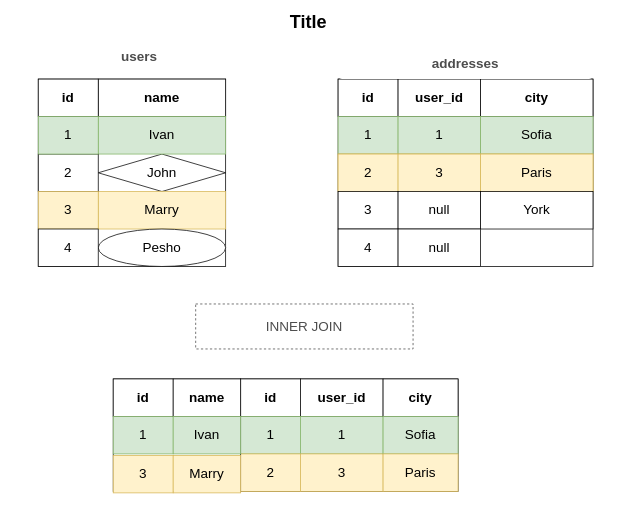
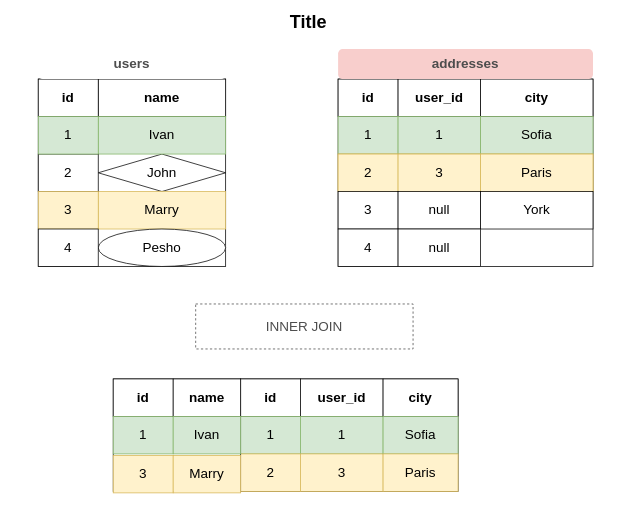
node "users": moved (139, 57) -> (132, 64)
node "addresses": fillcolor #ffffff -> #f8cecc
